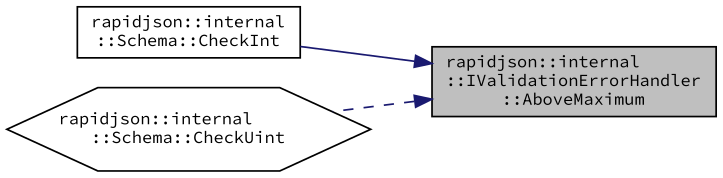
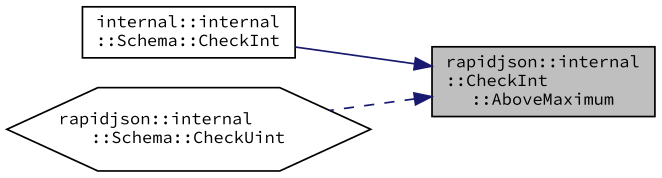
node "rapidjson::internal ::Schema::CheckInt": label "rapidjson::internal ::Schema::CheckInt" -> "internal::internal ::Schema::CheckInt"
node "rapidjson::internal ::IValidationErrorHandler ::AboveMaximum": label "rapidjson::internal ::IValidationErrorHandler ::AboveMaximum" -> "rapidjson::internal ::CheckInt ::AboveMaximum"
